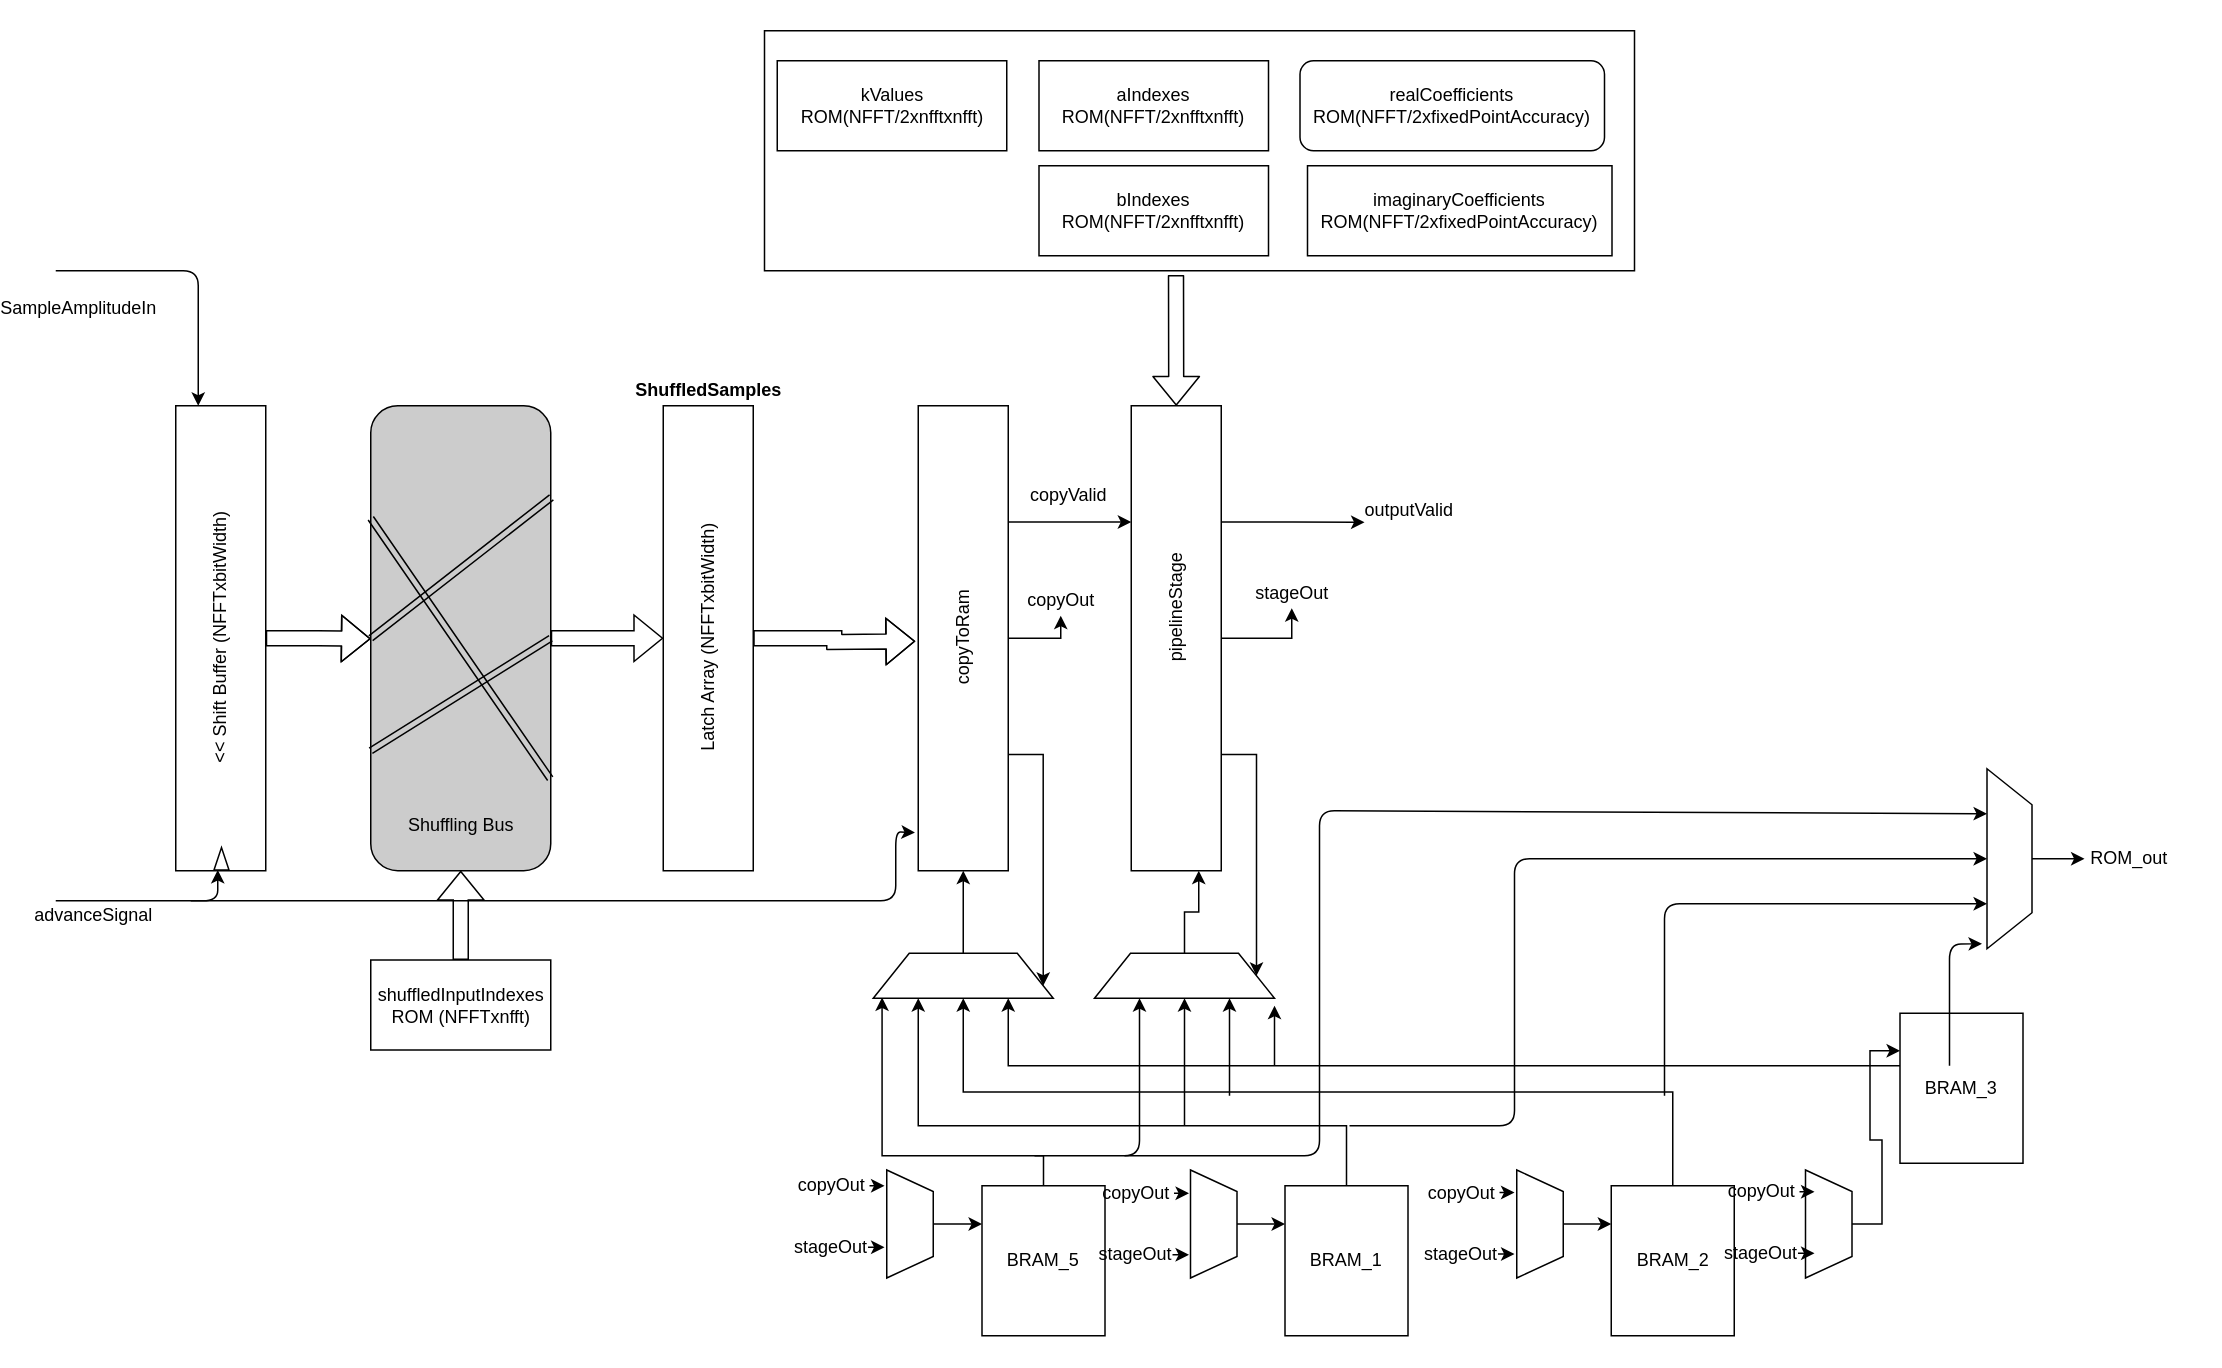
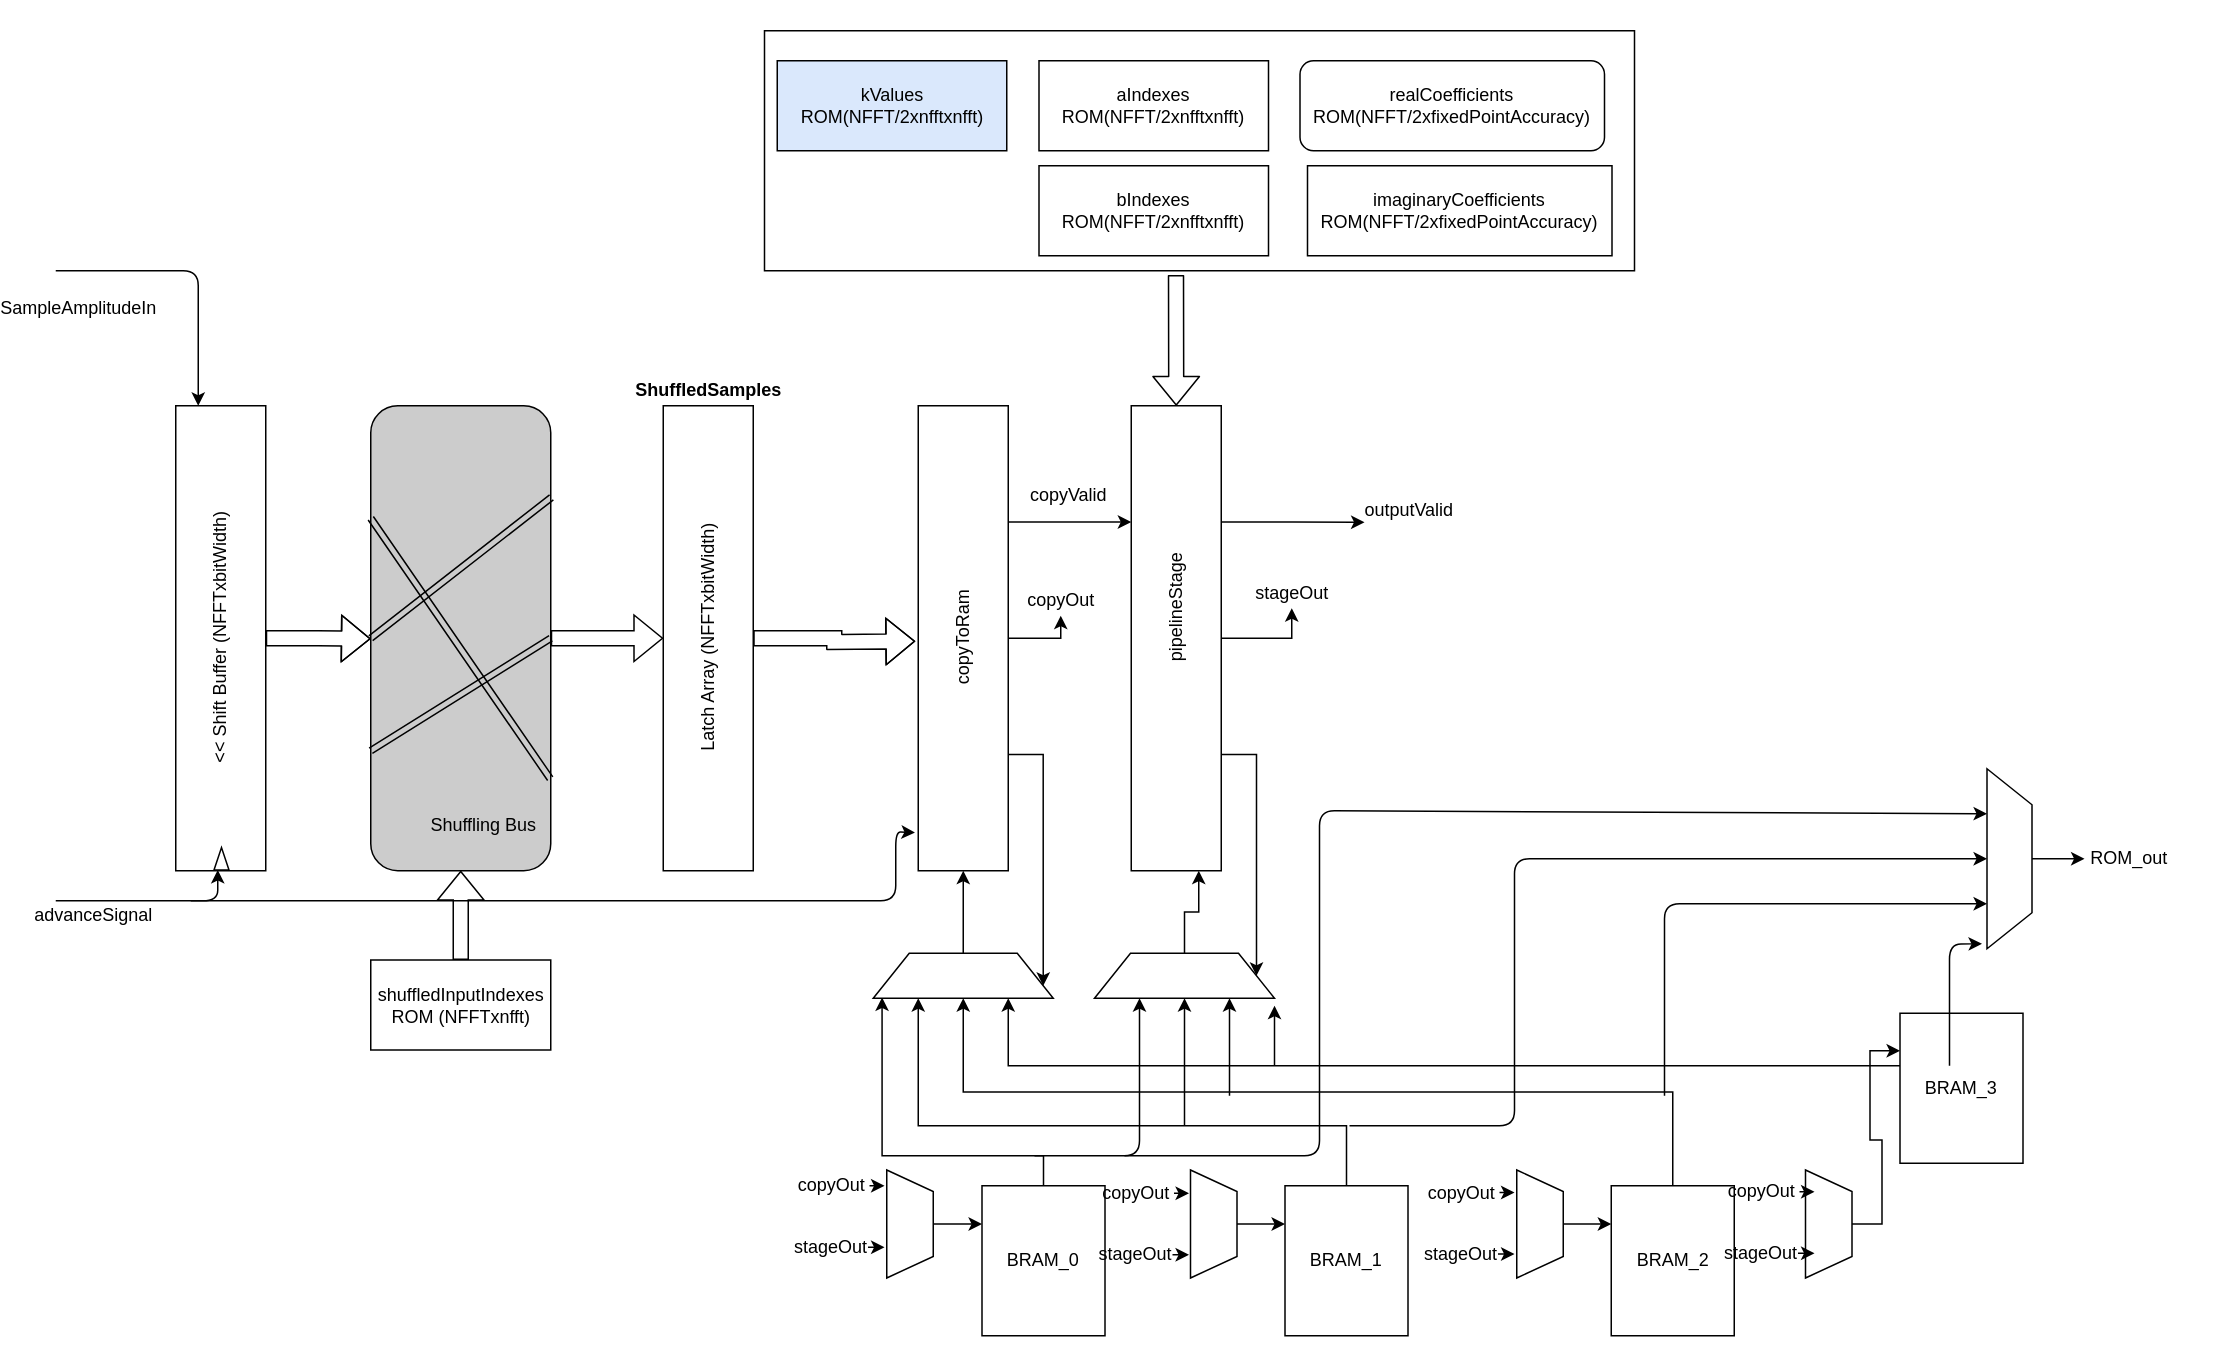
node "kValues ROM(NFFT/2xnfftxnfft)": fillcolor #ffffff -> #dae8fc
node "Shuffling Bus": moved (461, 826) -> (483, 826)
node "BRAM_5": label "BRAM_5" -> "BRAM_0"
